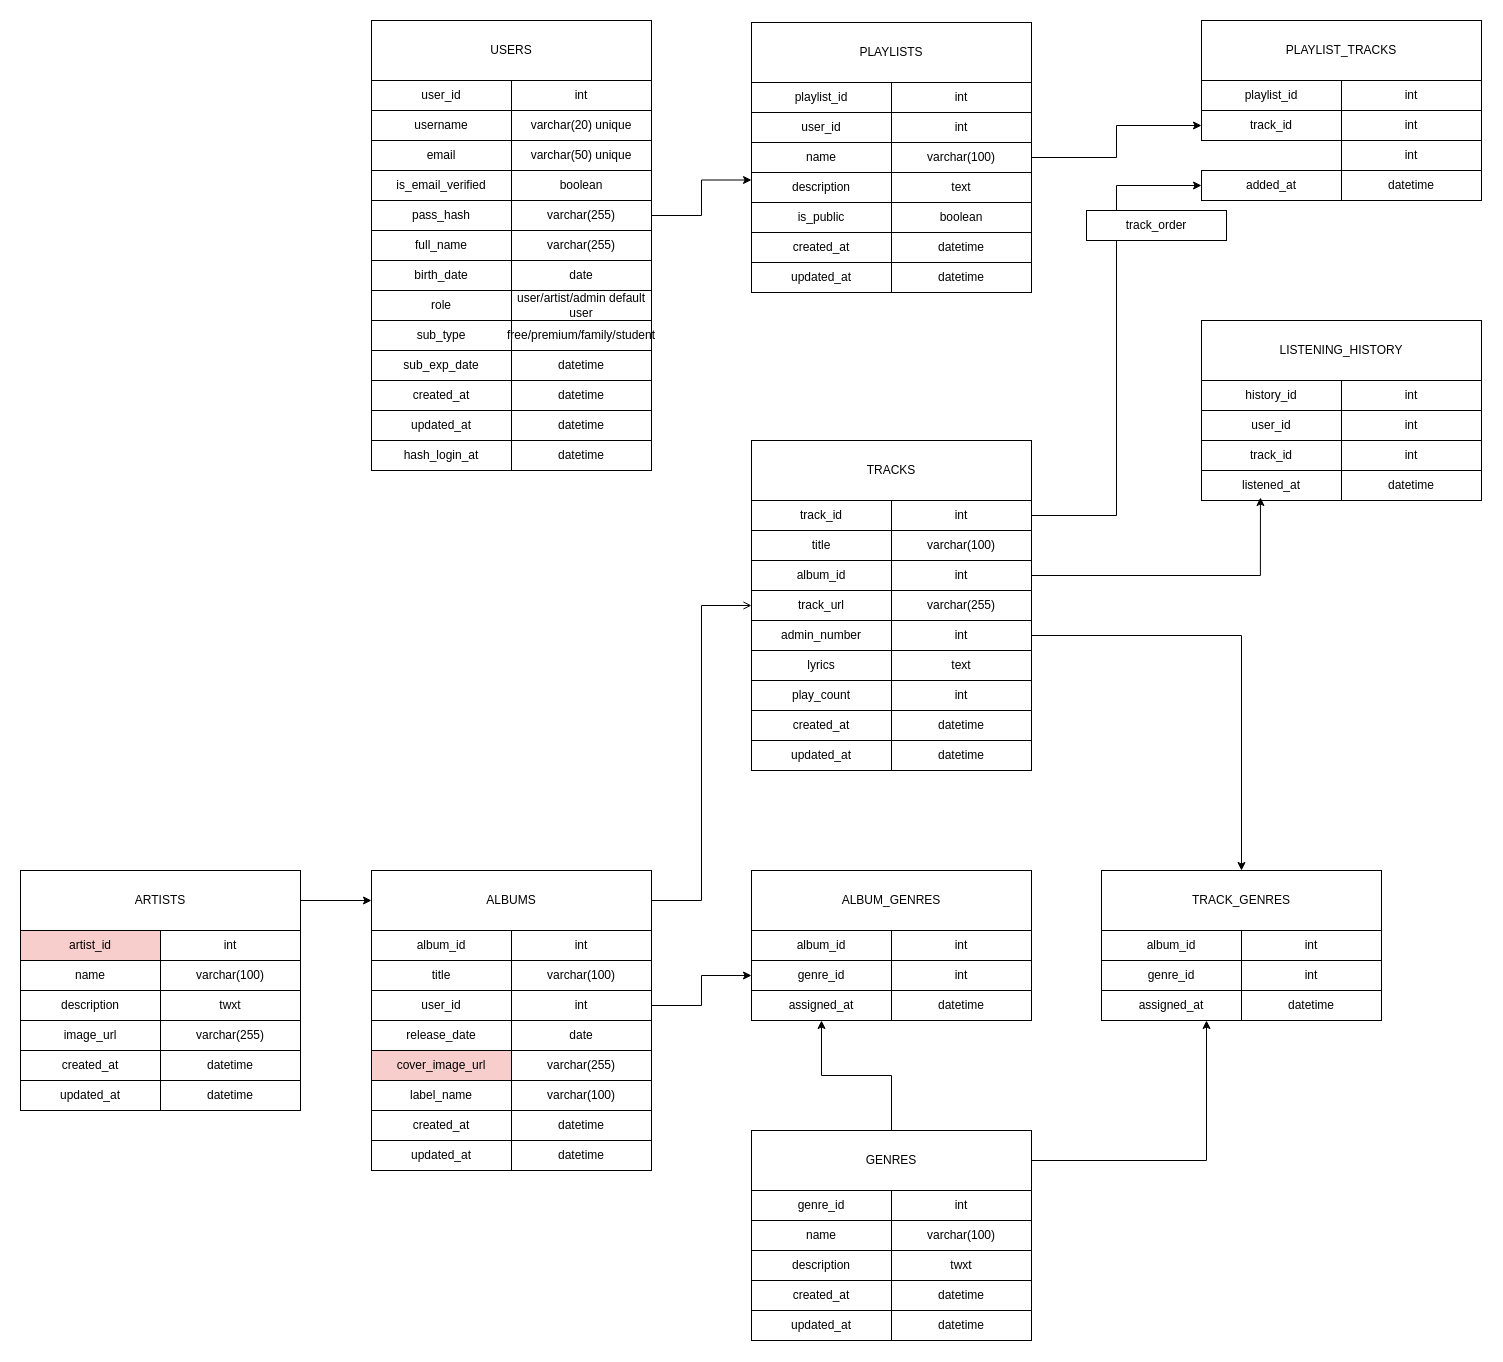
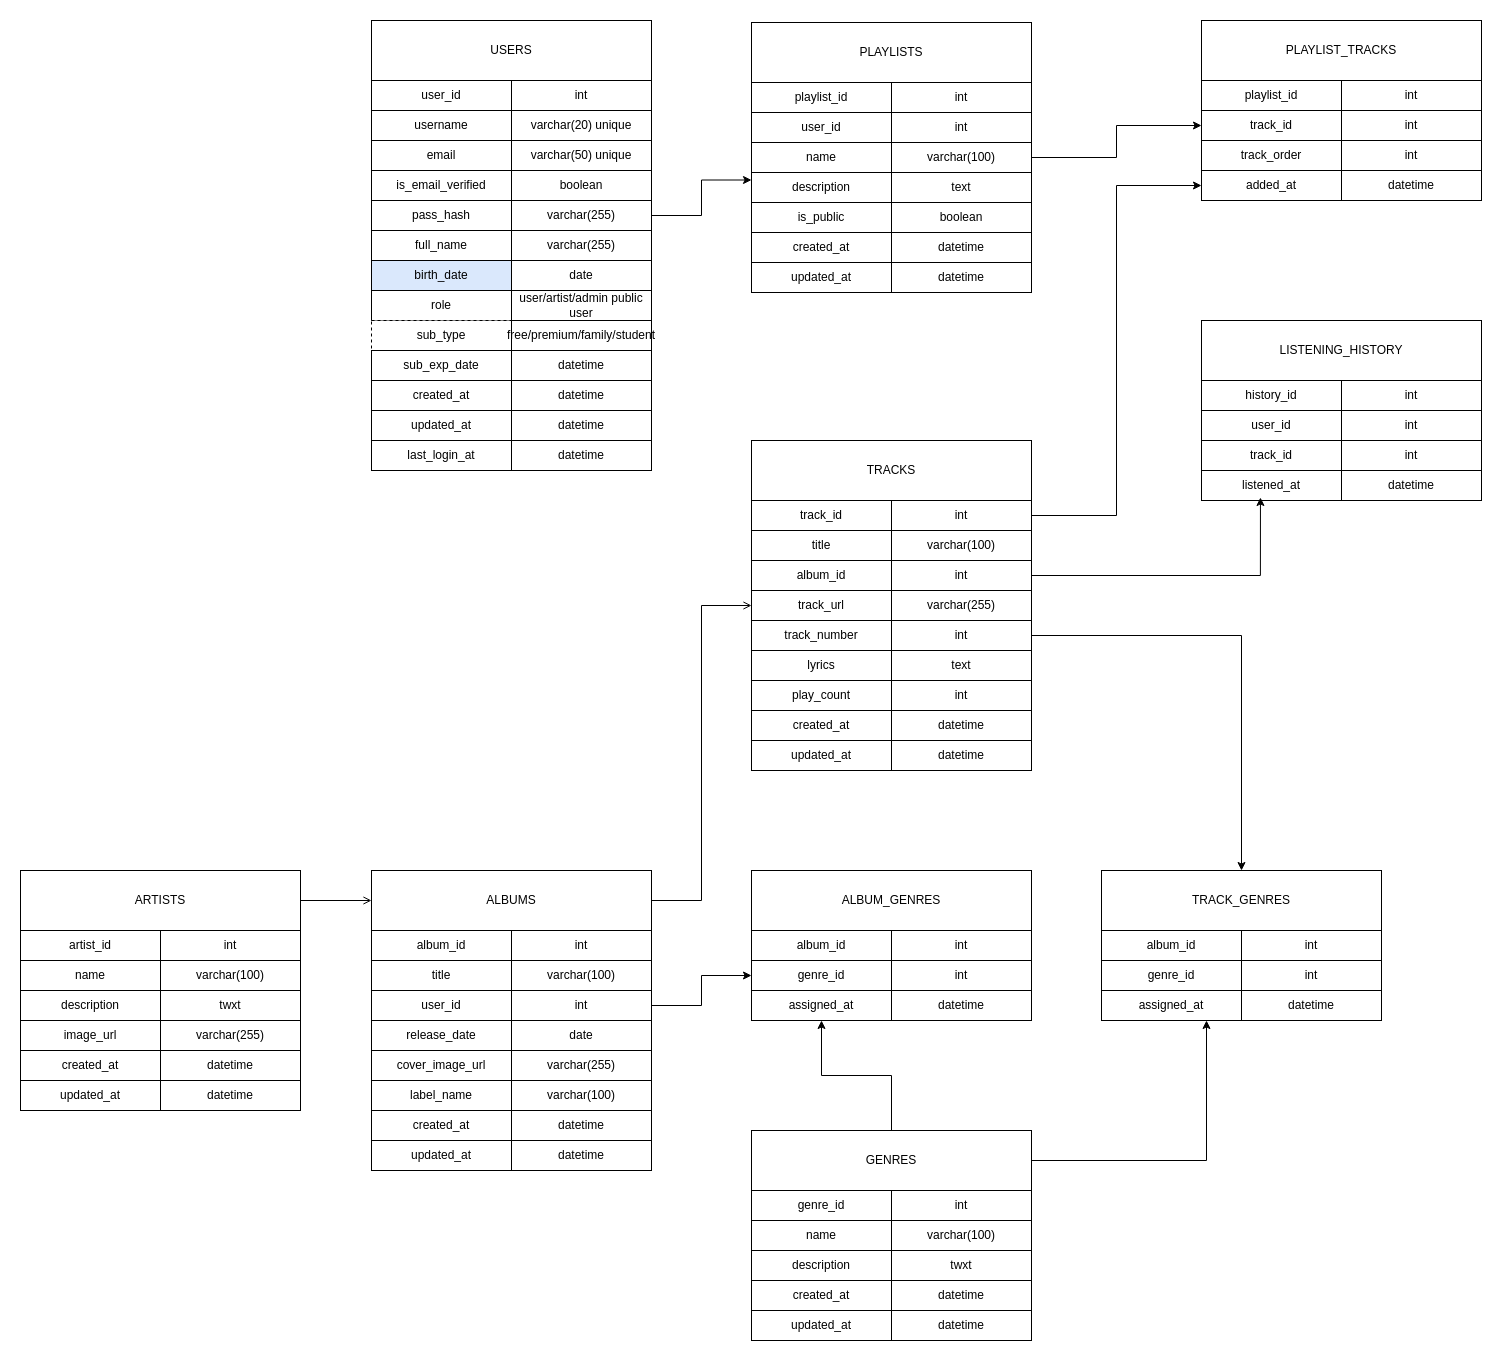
node "track_order": moved (1157, 226) -> (1272, 156)
node "birth_date": fillcolor #ffffff -> #dae8fc
node "user/artist/admin default user": label "user/artist/admin default user" -> "user/artist/admin public user"
node "sub_type": style solid -> dashed
node "hash_login_at": label "hash_login_at" -> "last_login_at"
node "admin_number": label "admin_number" -> "track_number"
edge "ARTISTS" -> "ALBUMS": arrowhead classic -> open
node "artist_id": fillcolor #f8cecc -> #ffffff
node "cover_image_url": fillcolor #f8cecc -> #ffffff
